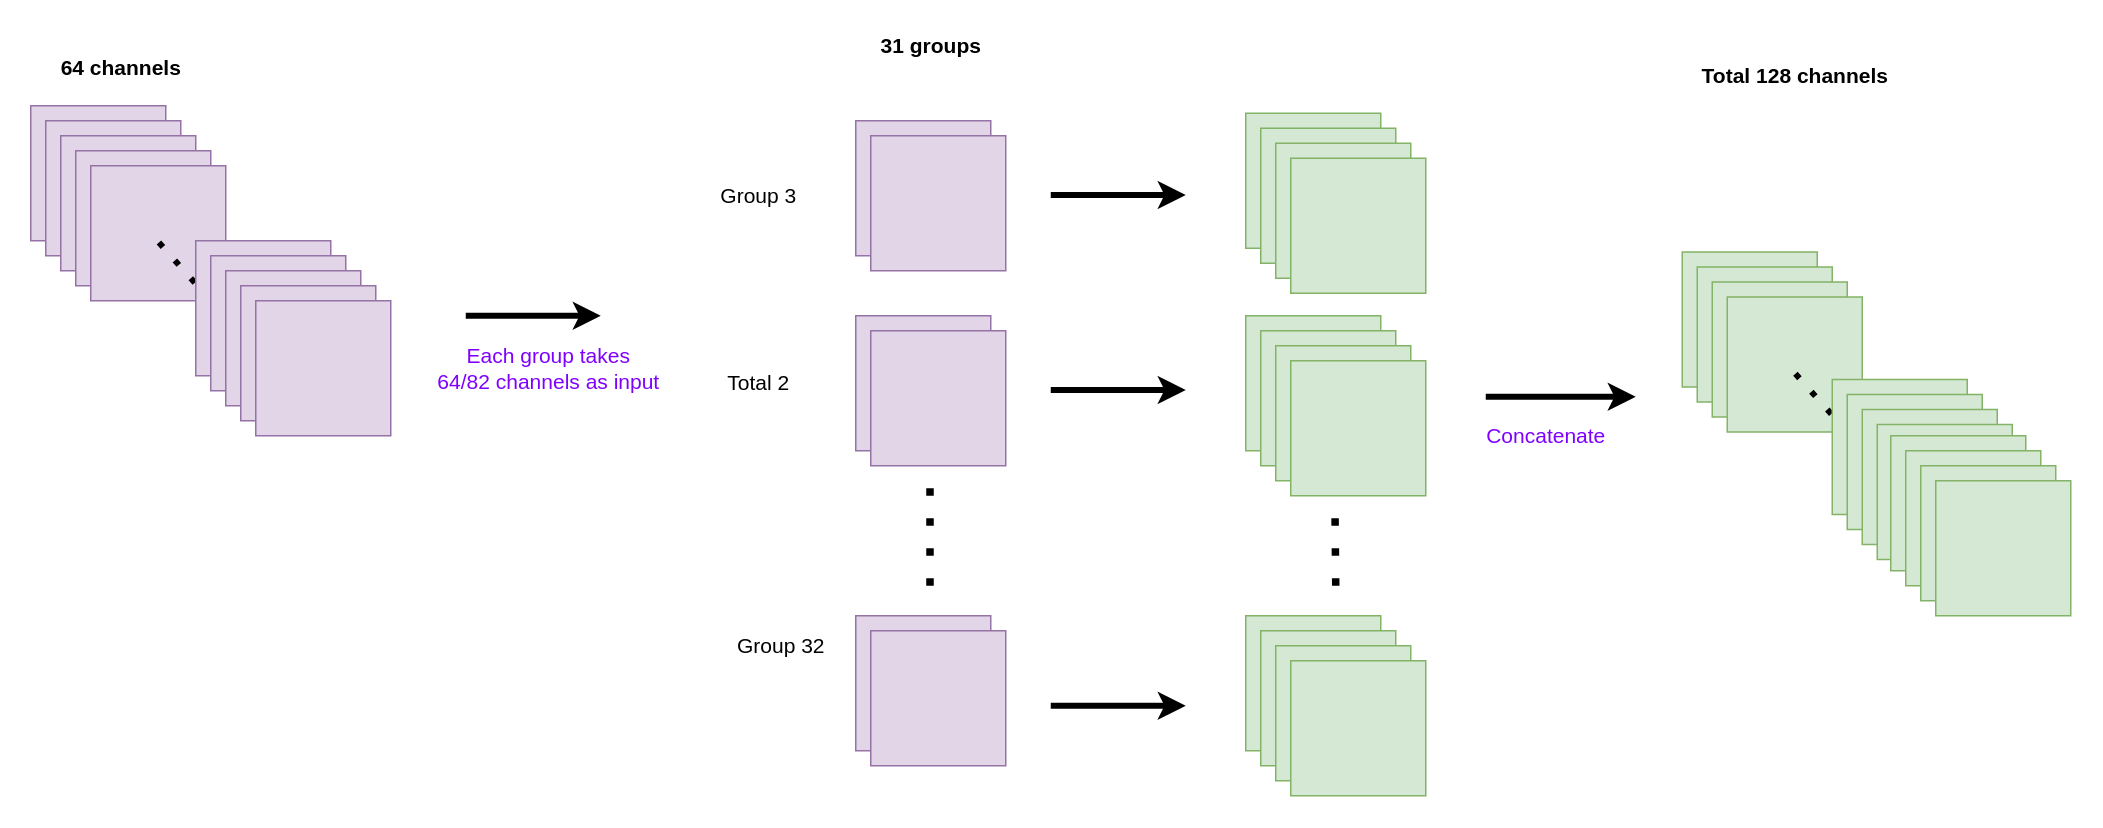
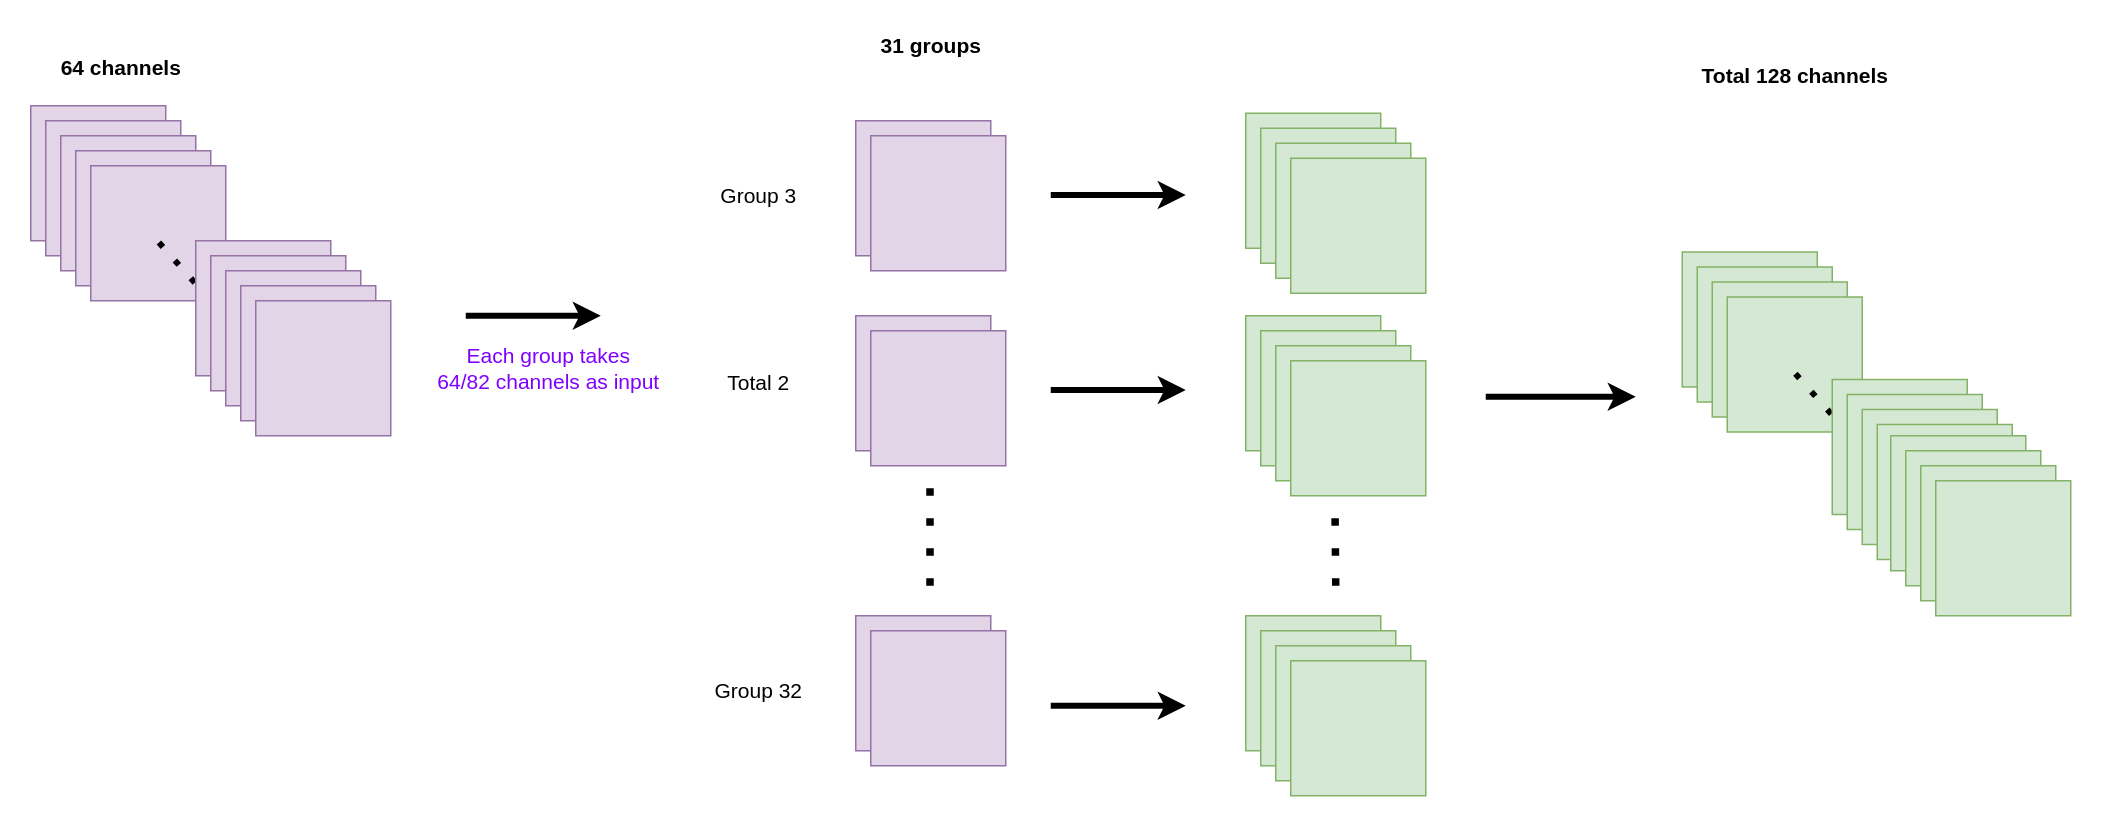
node "Concatenate": removed
node "Group 32": moved (781, 646) -> (758, 691)
